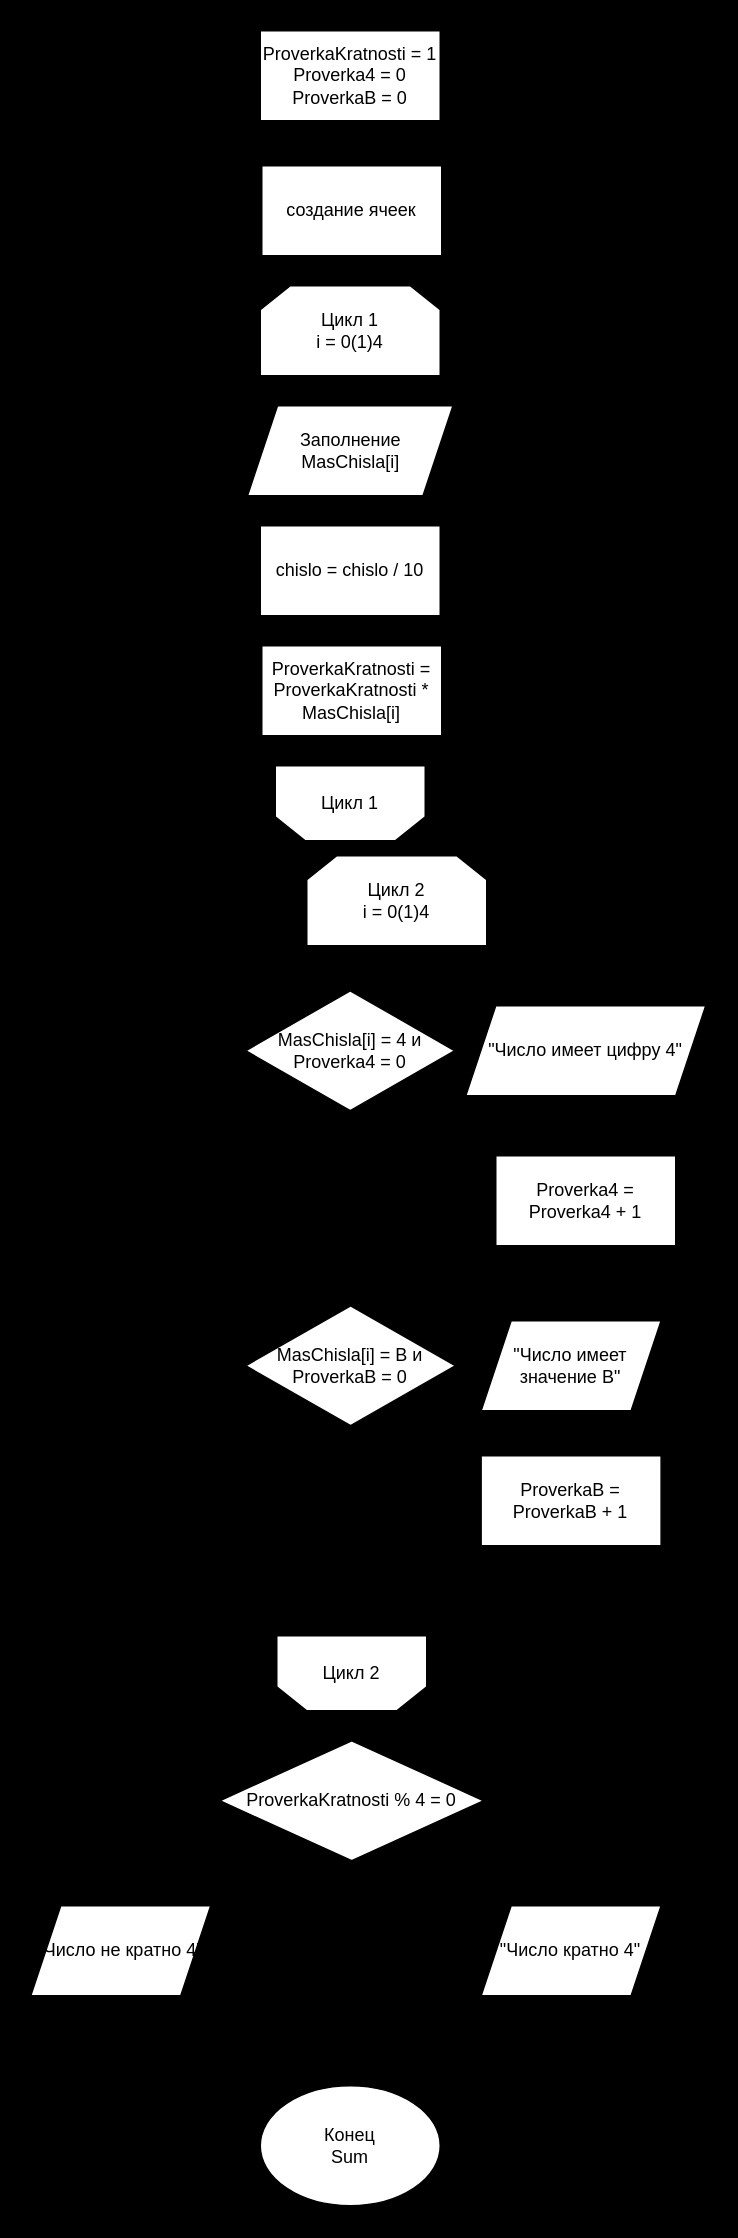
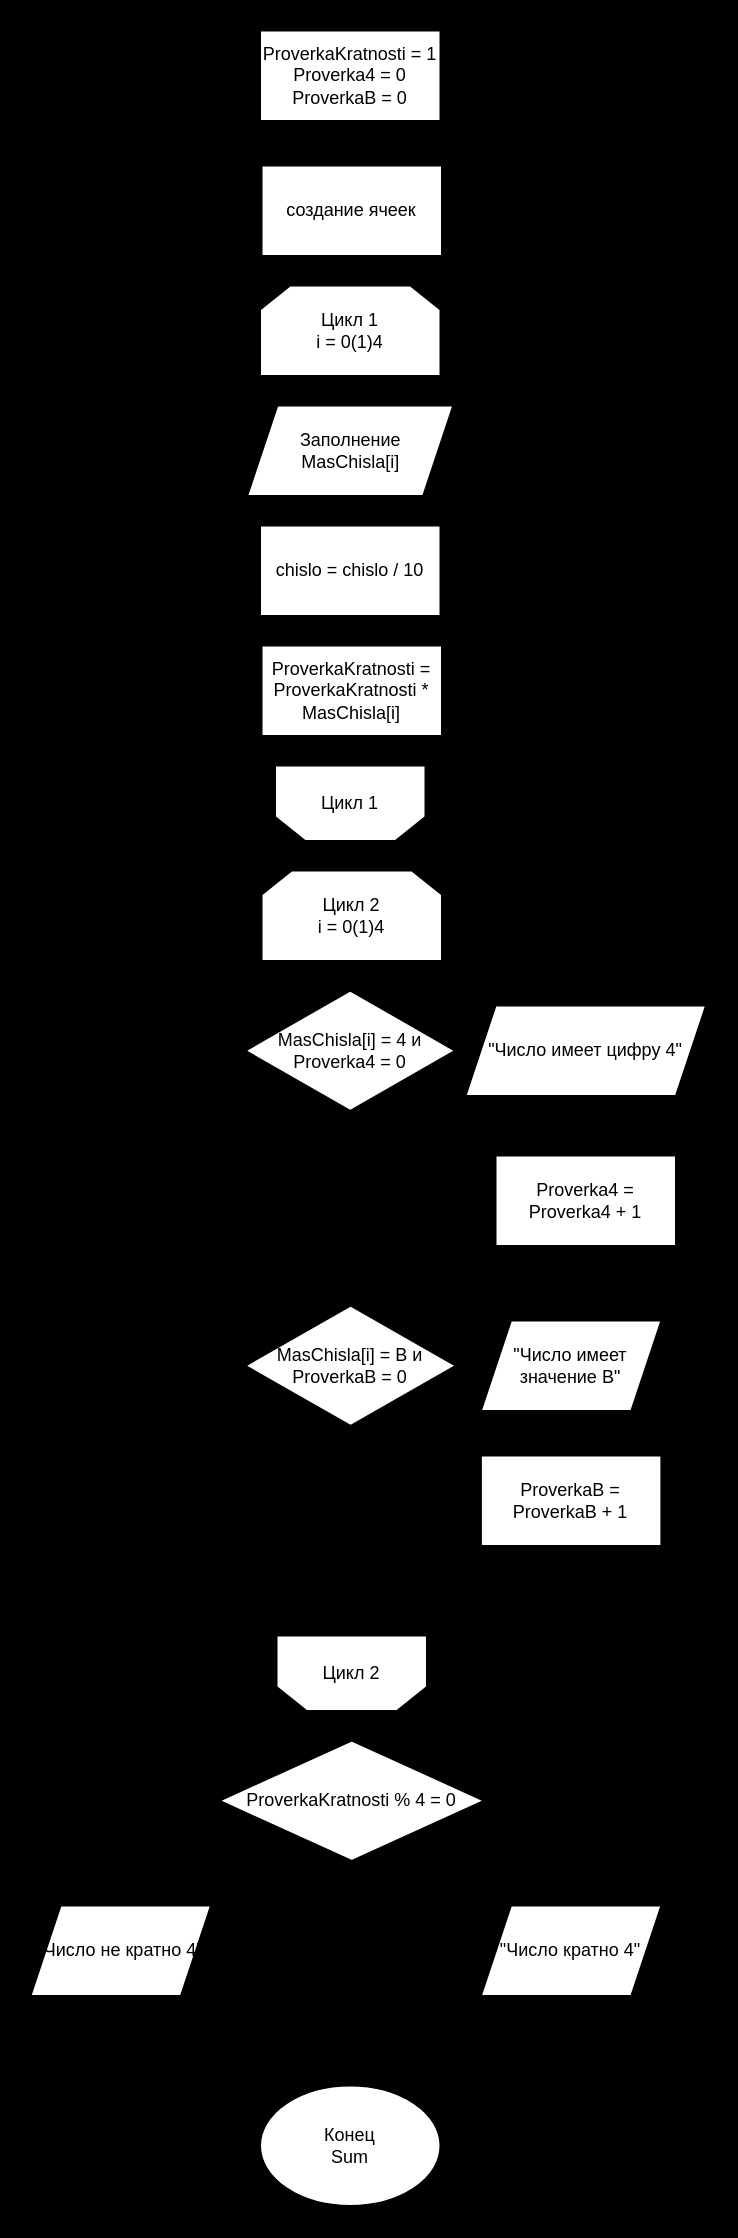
node "Цикл 2 i = 0(1)4": moved (397, 901) -> (352, 916)
